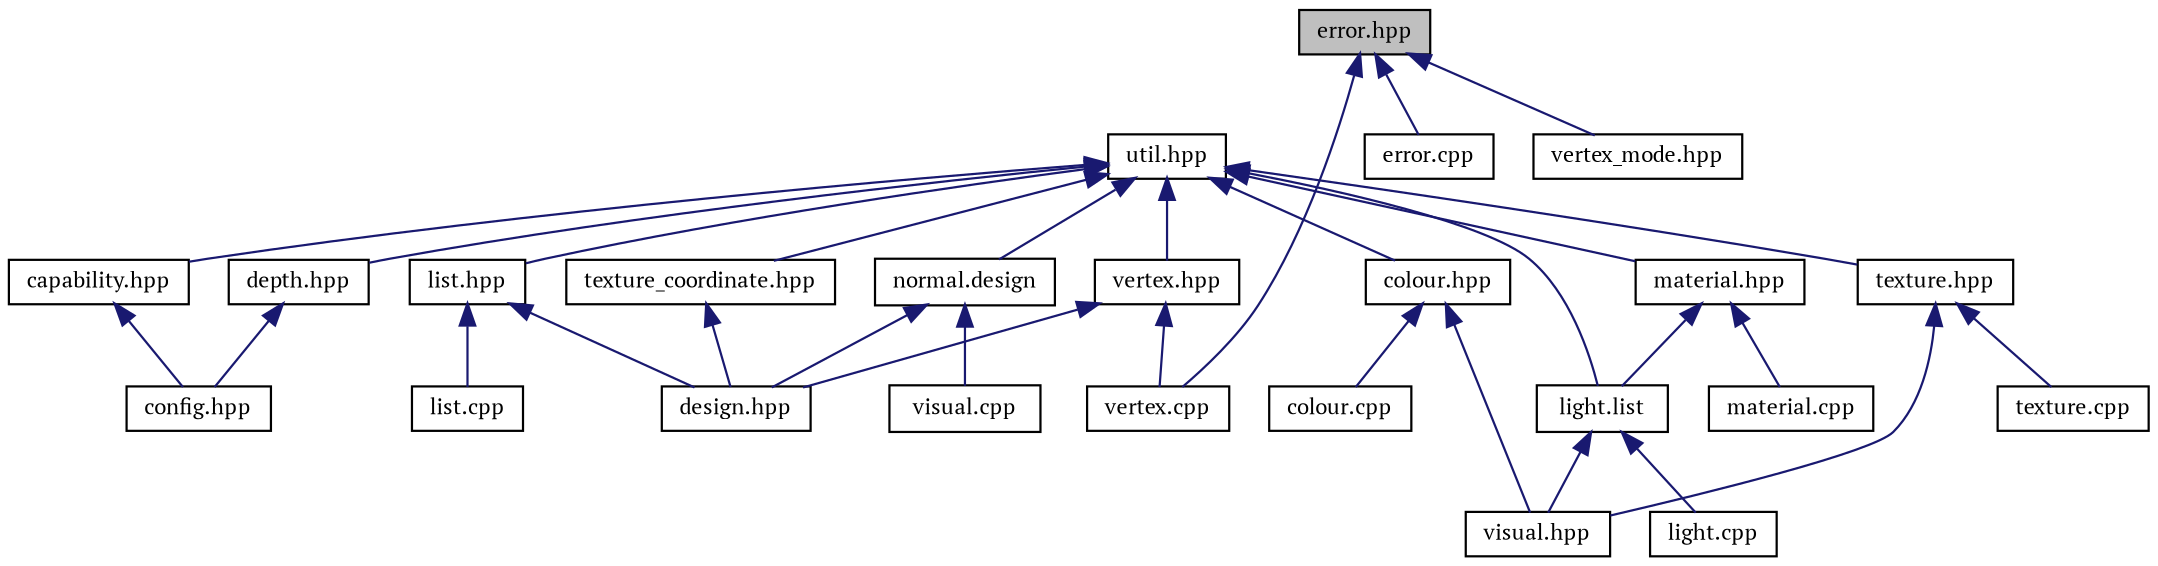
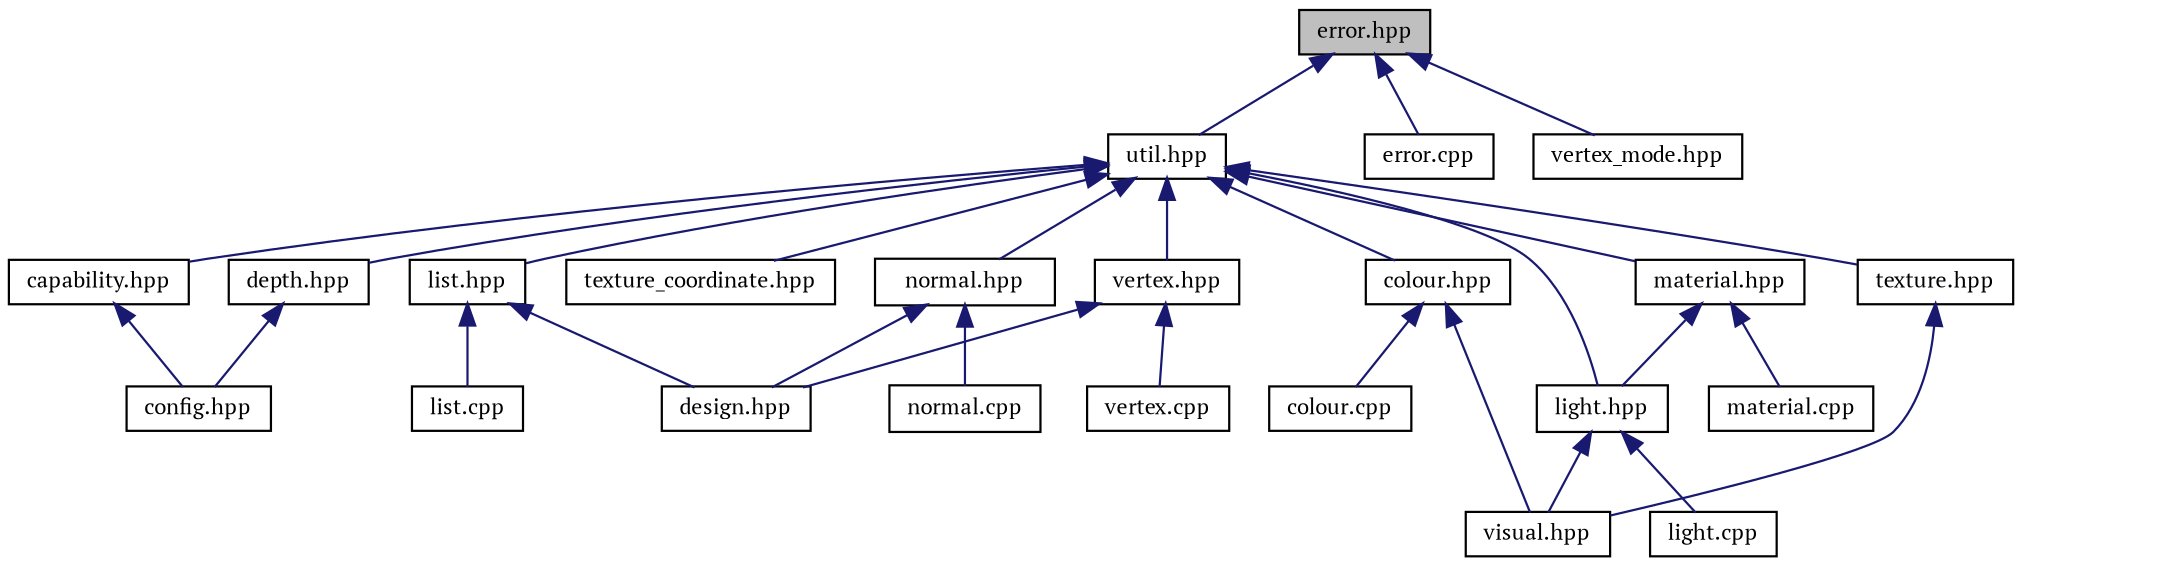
edge "vertex.cpp" -> "error.hpp": now "util.hpp" -> "error.hpp"
node "normal.design": label "normal.design" -> "normal.hpp"
edge "design.hpp" -> "texture_coordinate.hpp": removed
node "visual.cpp": label "visual.cpp" -> "normal.cpp"
node "light.list": label "light.list" -> "light.hpp"
node "texture.cpp": removed
